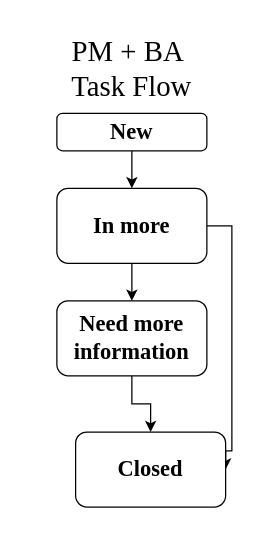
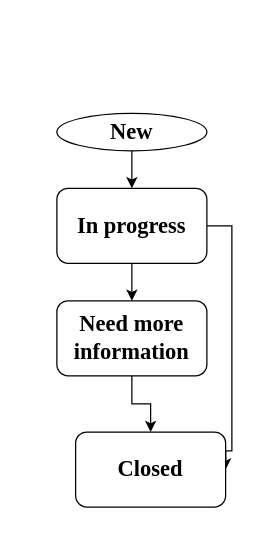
node "PM + BA Task Flow": removed
node "New": shape rounded rectangle -> ellipse
node "In more": label "In more" -> "In progress"
